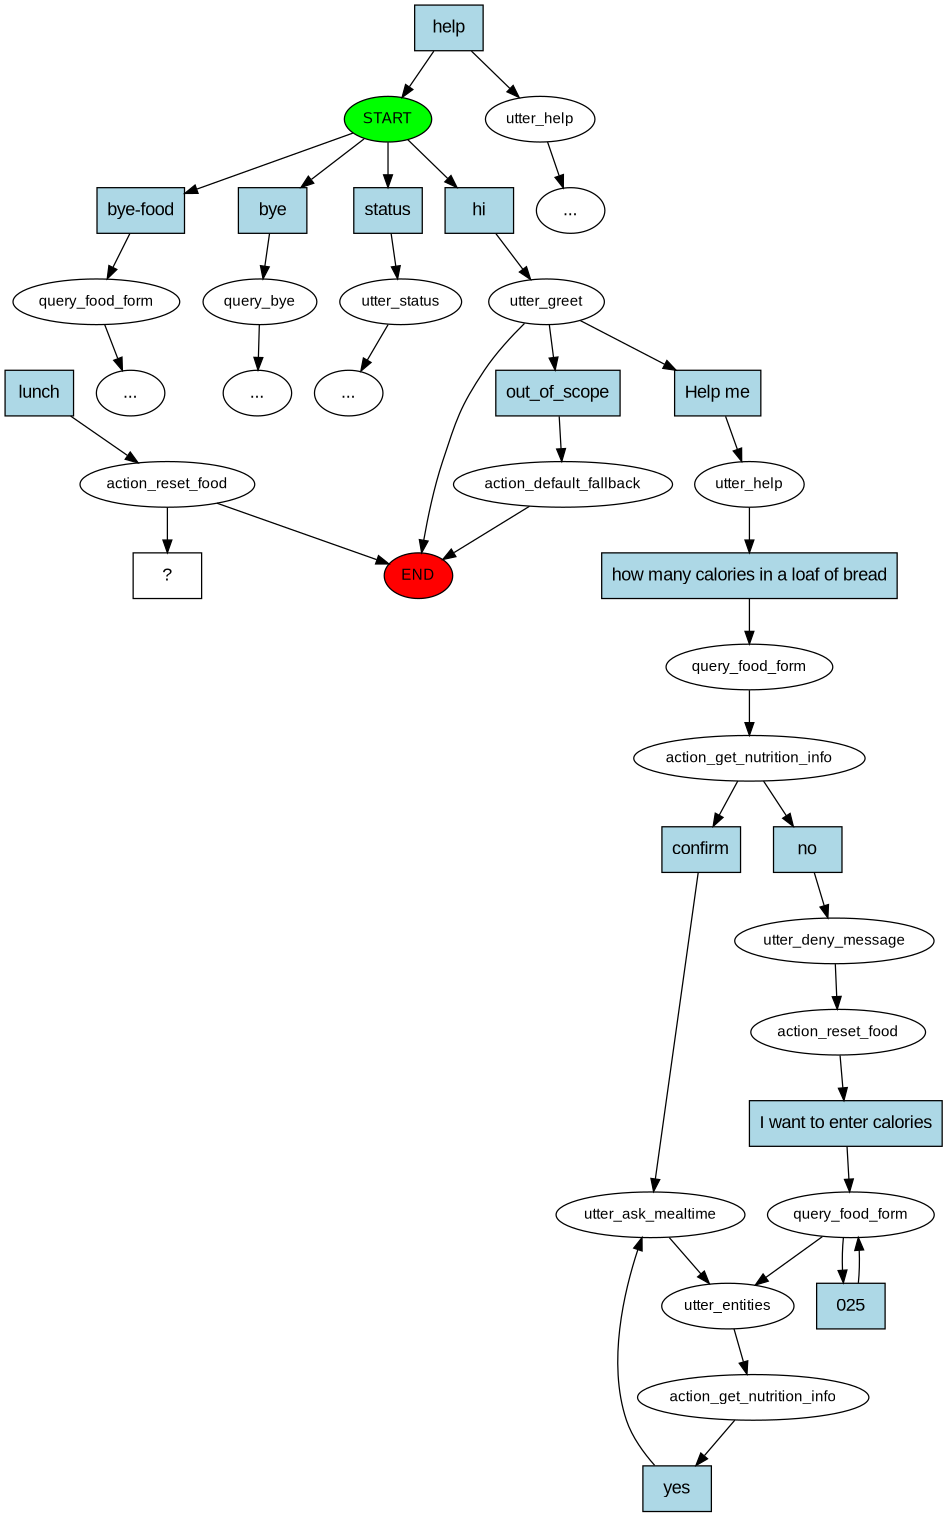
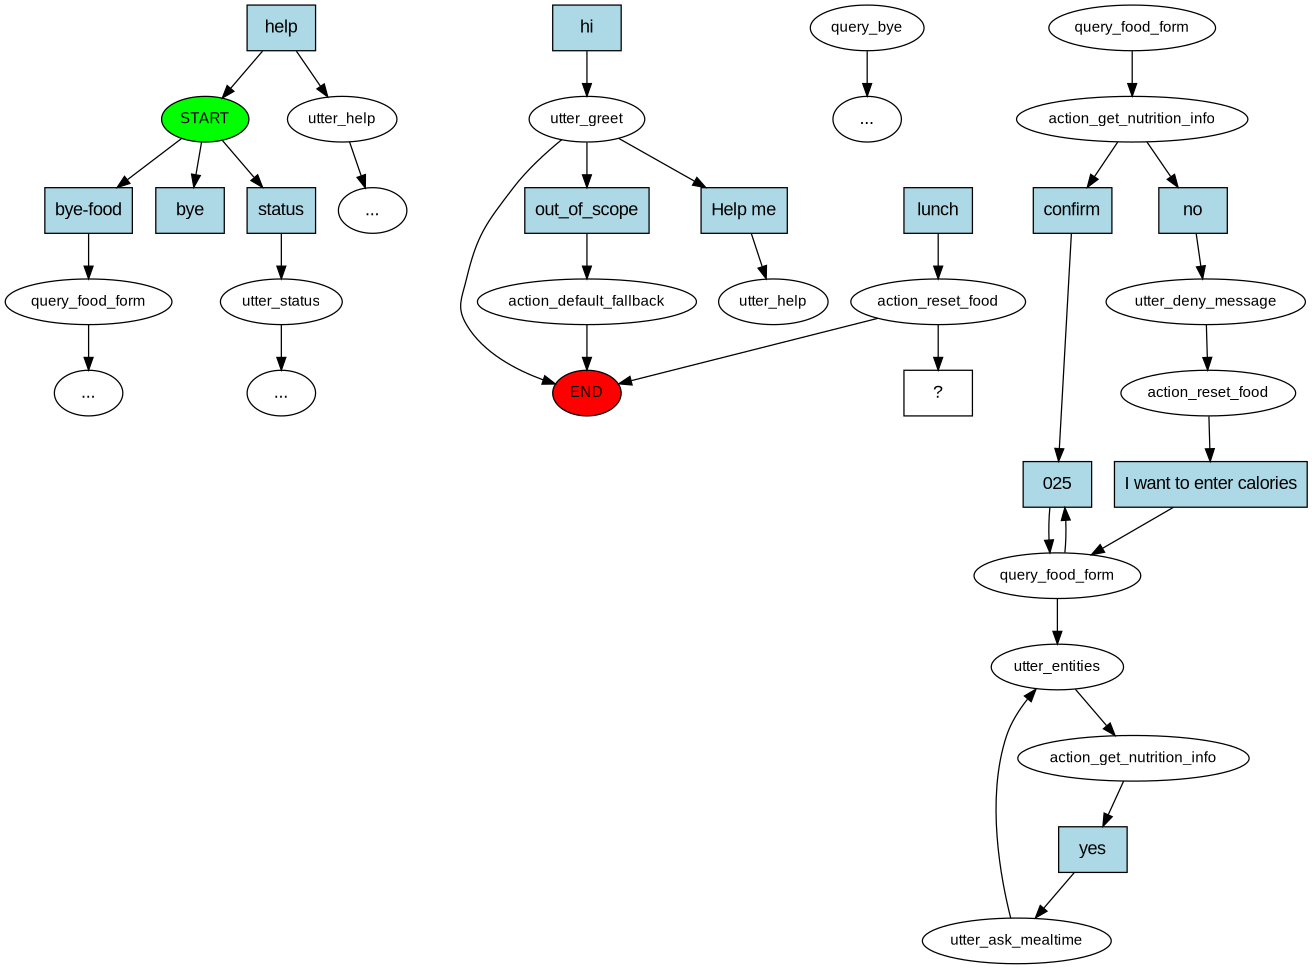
edge "START" -> "hi": removed
edge "bye" -> "query_bye": removed
node "how many calories in a loaf of bread": removed
edge "confirm" -> "utter_ask_mealtime": now "confirm" -> "025"
